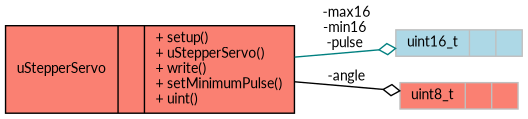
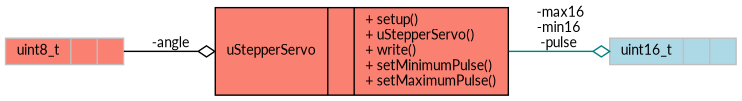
edge "uStepperServo" -> "uint8_t": reversed
node "uStepperServo": text "+ uint()" -> "+ setMaximumPulse()"
